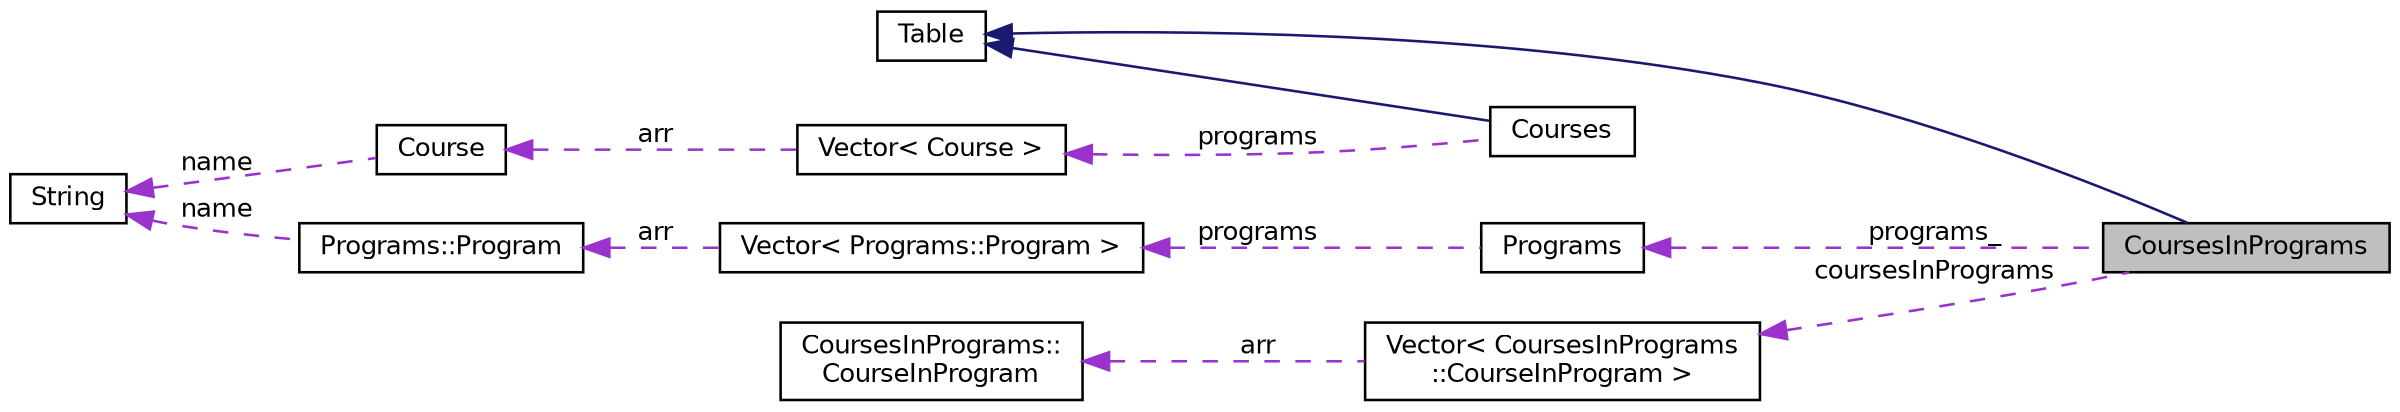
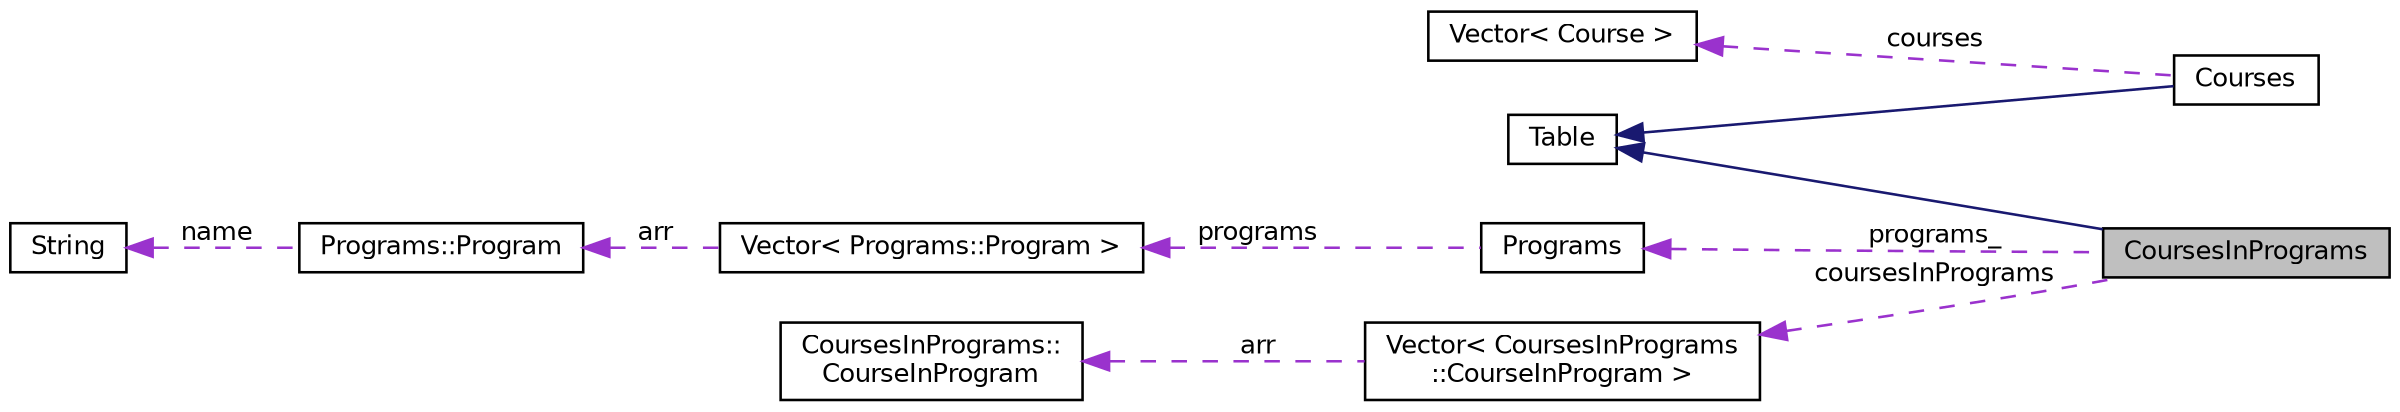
edge "Courses" -> "Vector< Course >": label " programs" -> " courses"
node "Course": removed
